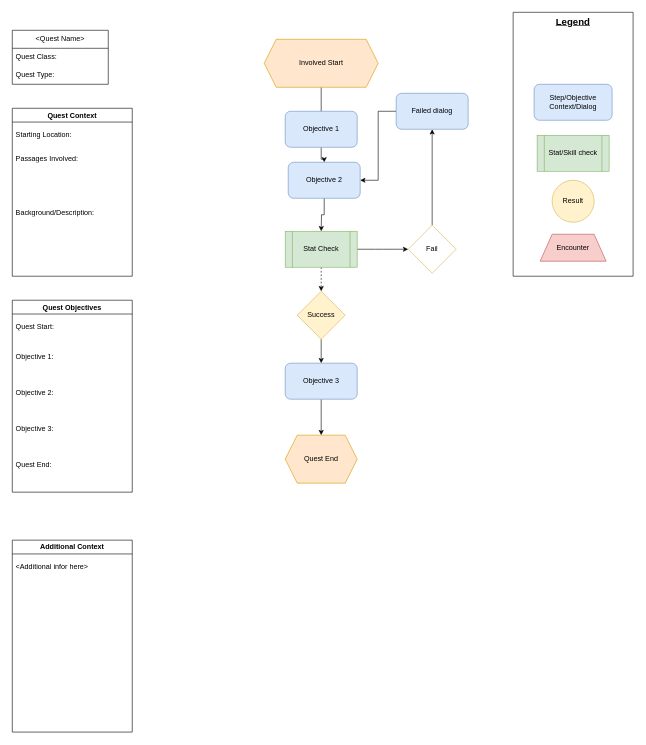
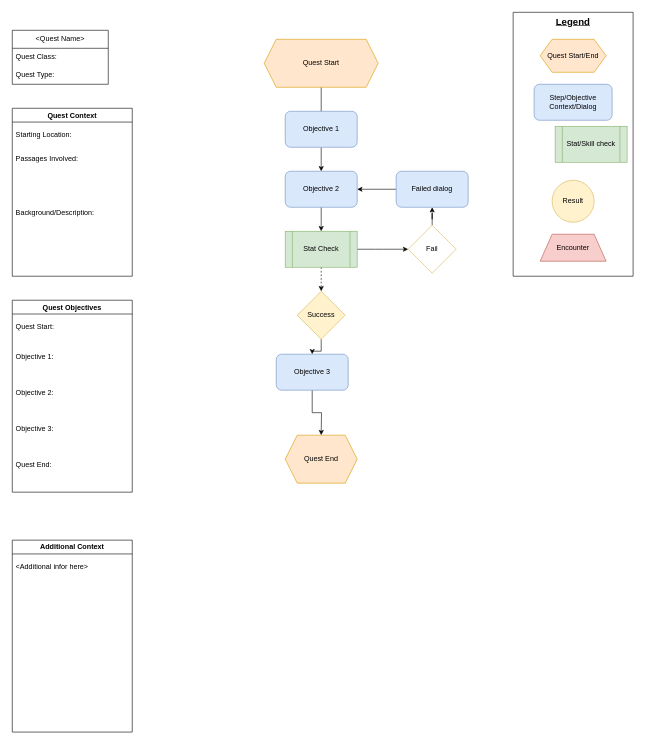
node "Quest Start/End": added
node "Involved Start": label "Involved Start" -> "Quest Start"
node "Failed dialog": moved (432, 111) -> (432, 189)
node "Stat/Skill check": moved (573, 153) -> (591, 144)
node "Objective 2": moved (324, 180) -> (321, 189)
node "Objective 3": moved (321, 381) -> (312, 372)
